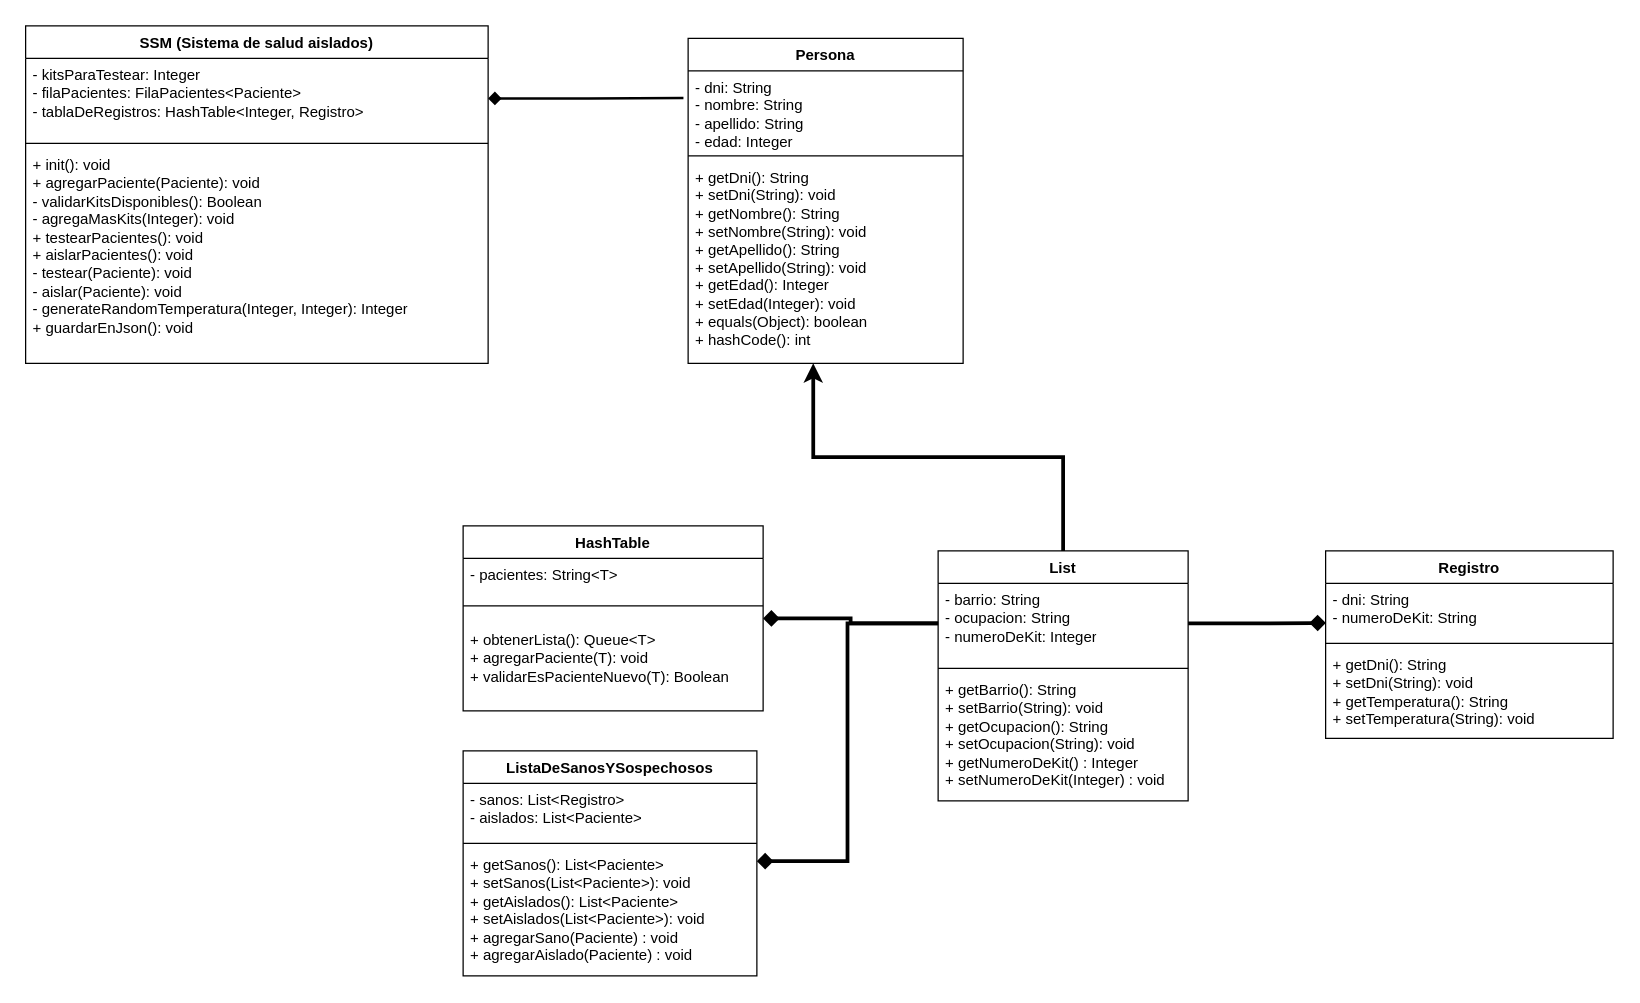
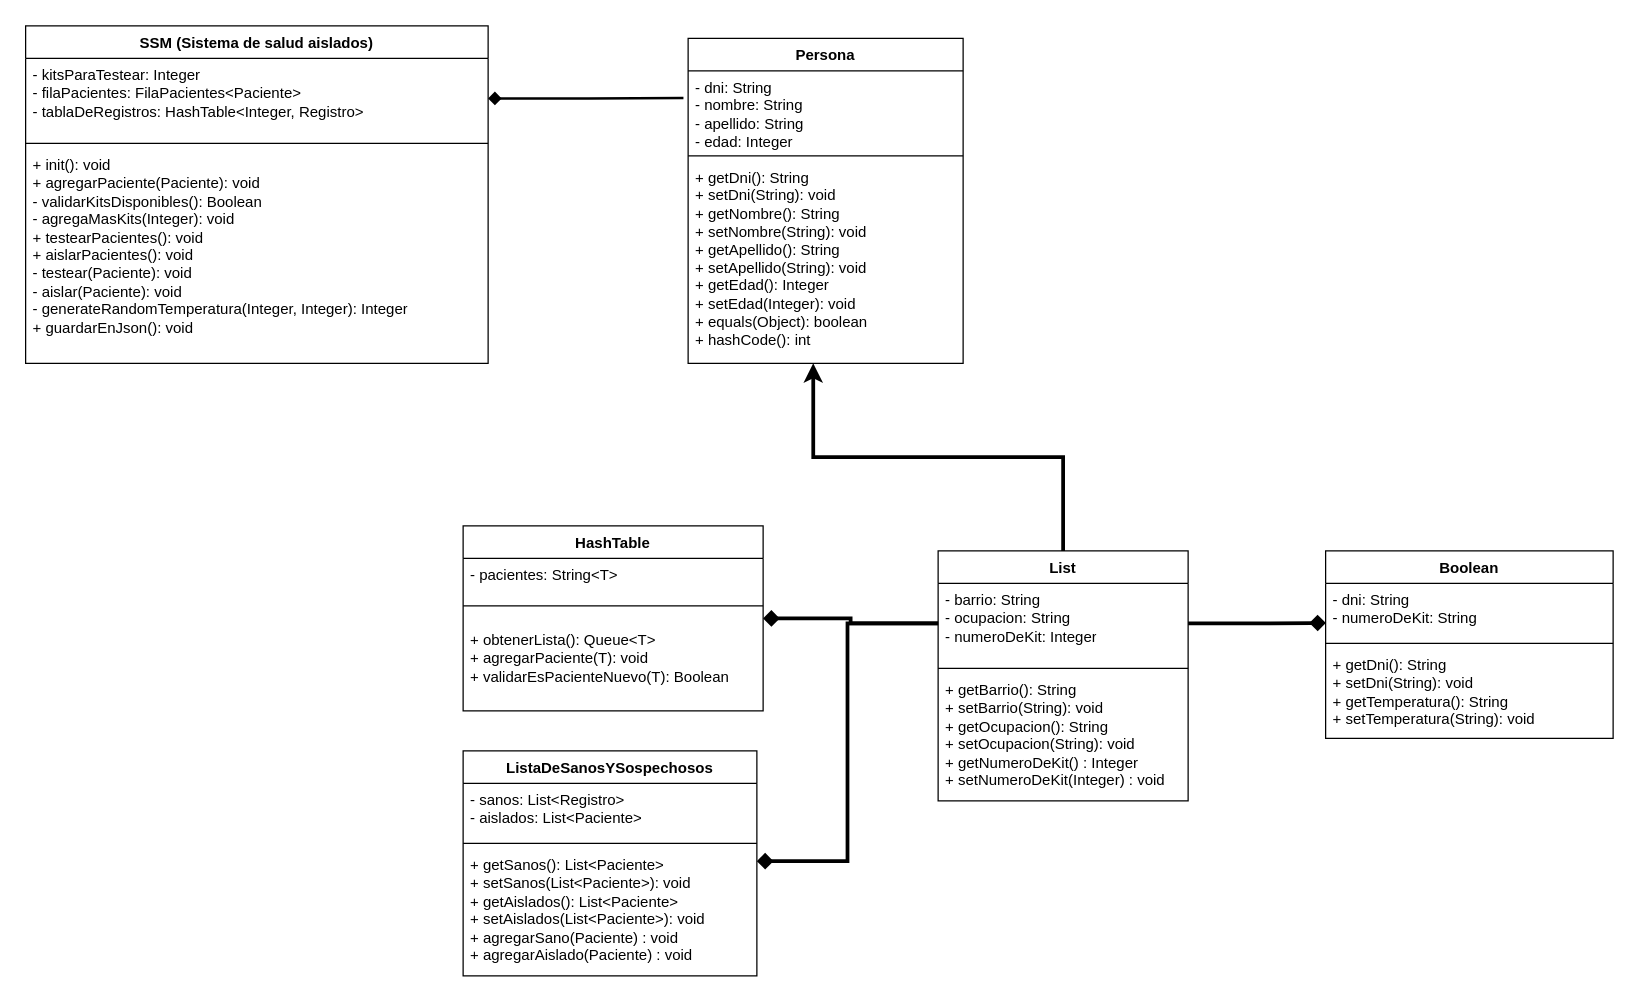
node "Registro": label "Registro" -> "Boolean"
